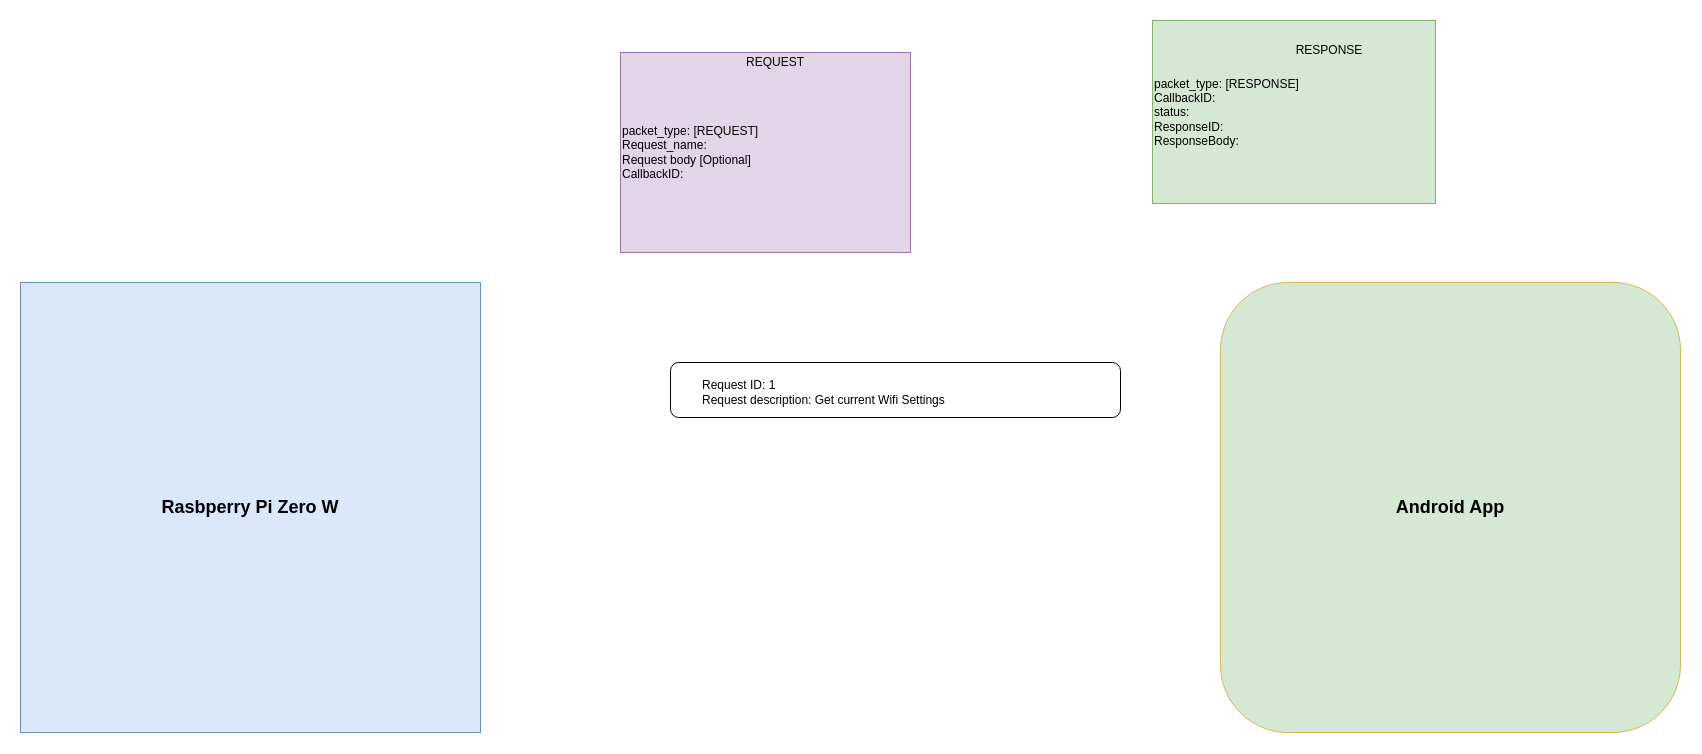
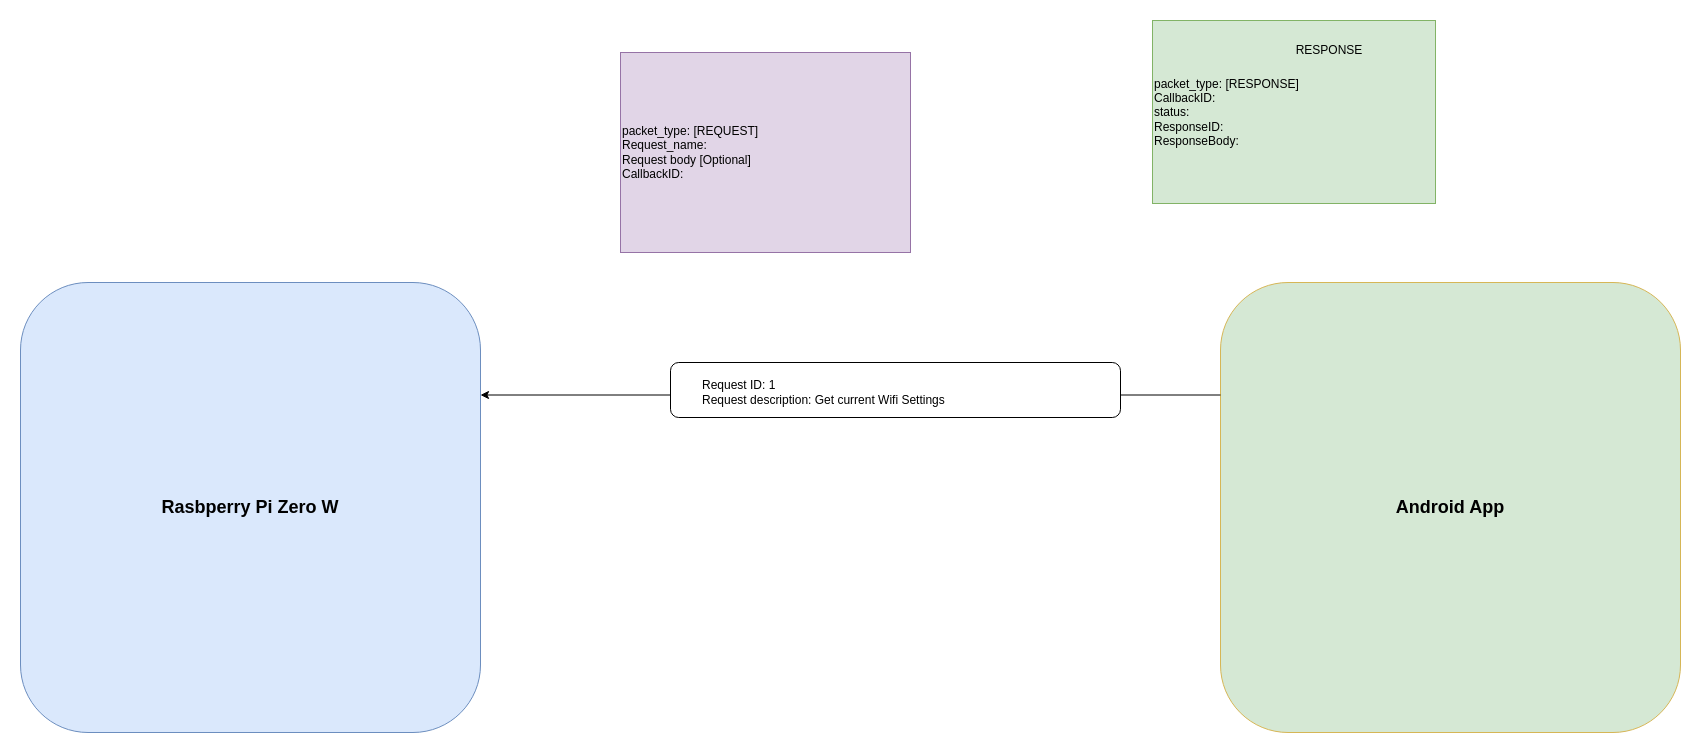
node "REQUEST": removed
edge "Android App" -> "Rasbperry Pi Zero W": added
node "Rasbperry Pi Zero W": shape rectangle -> rounded rectangle
